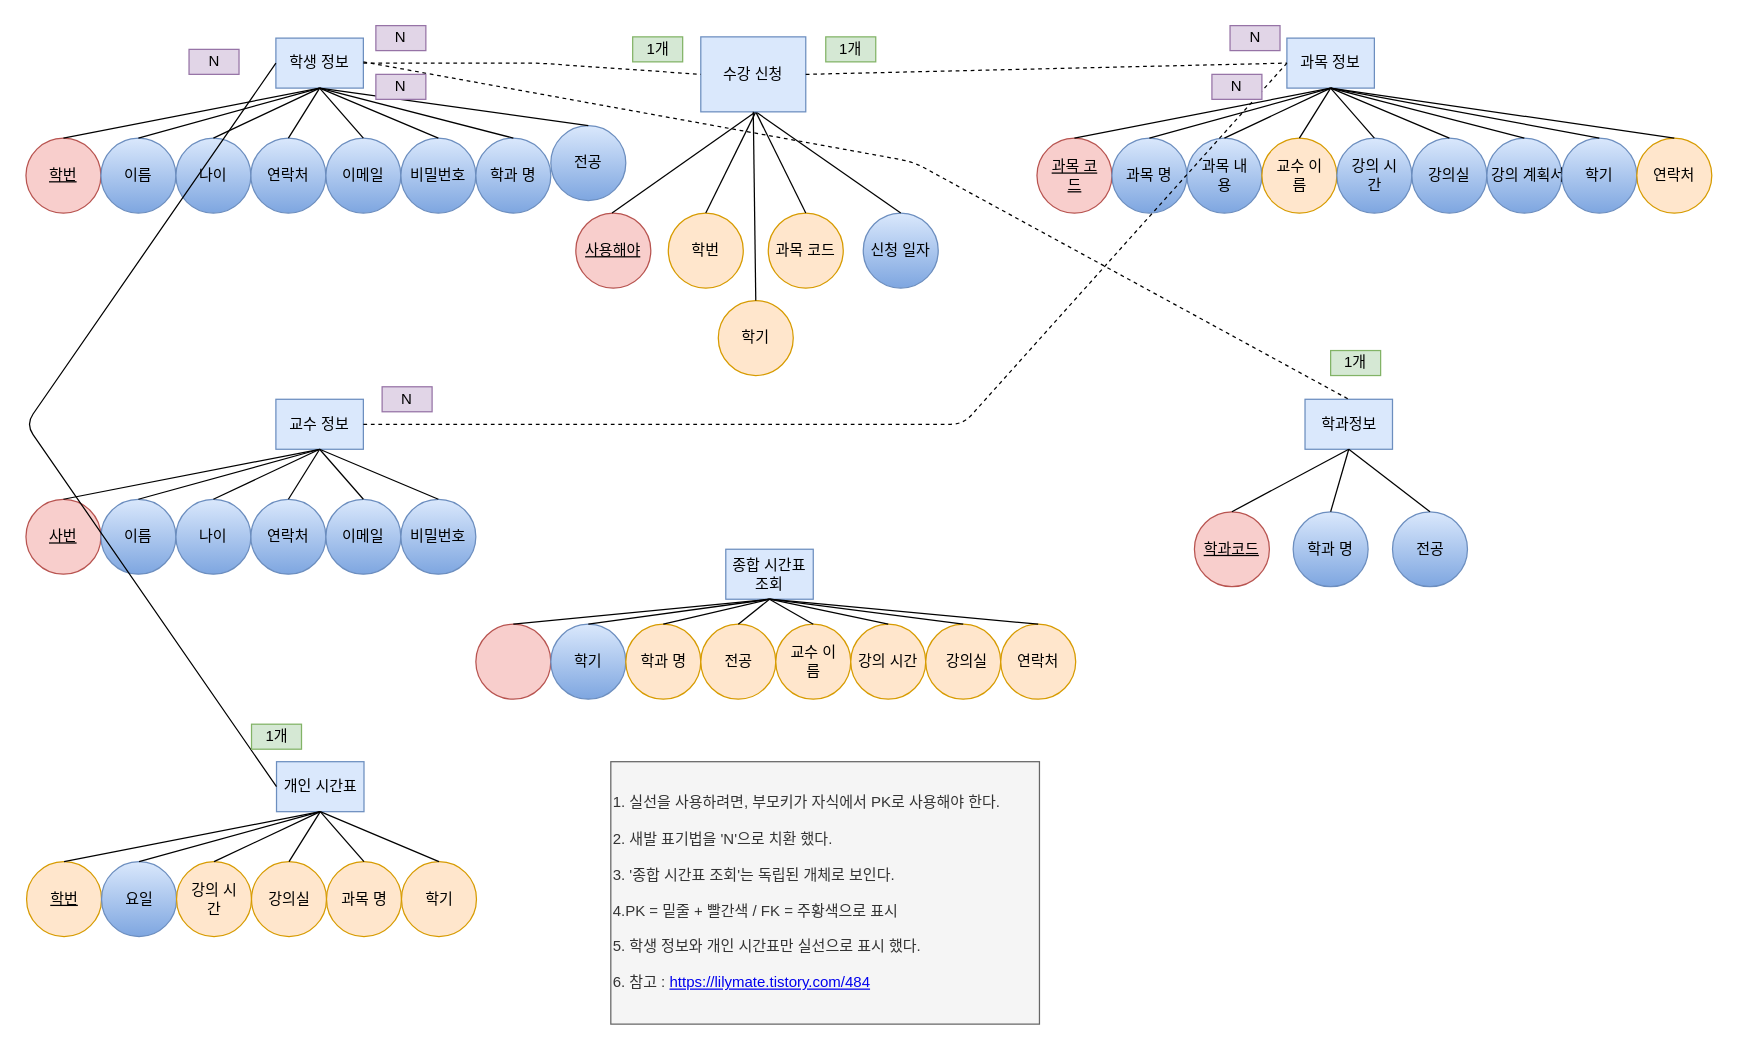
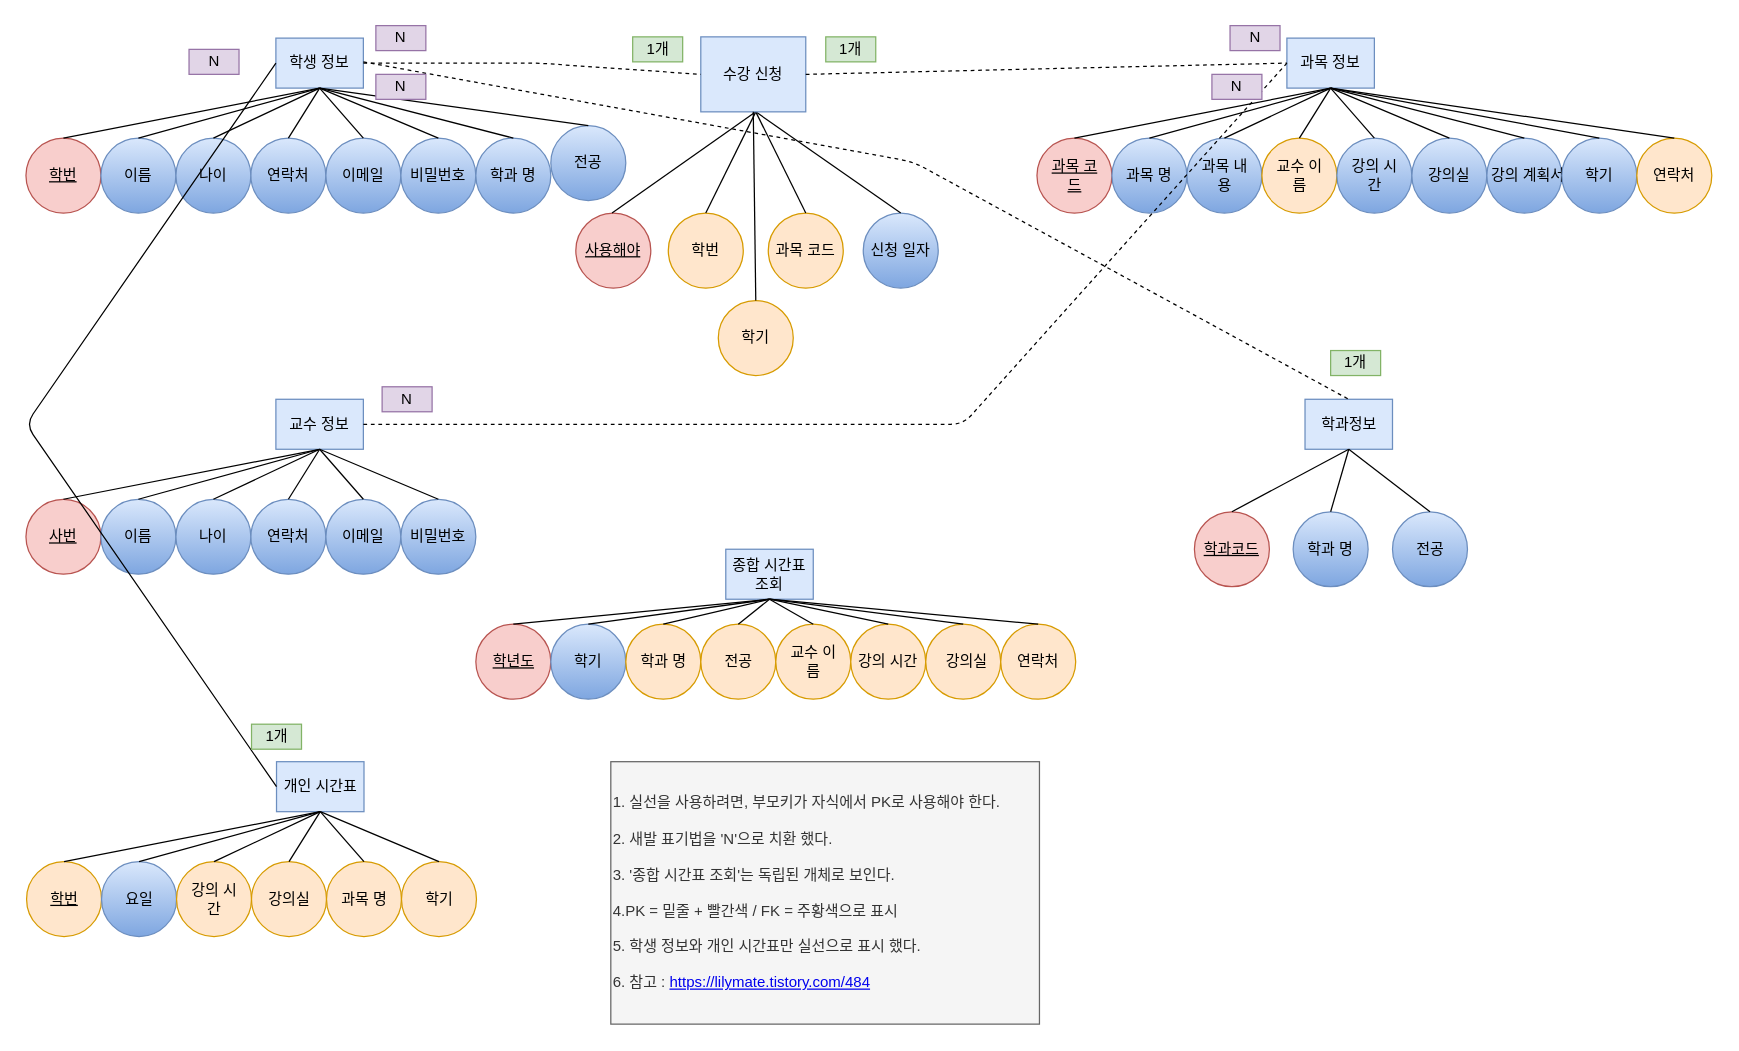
node "학년도": added
